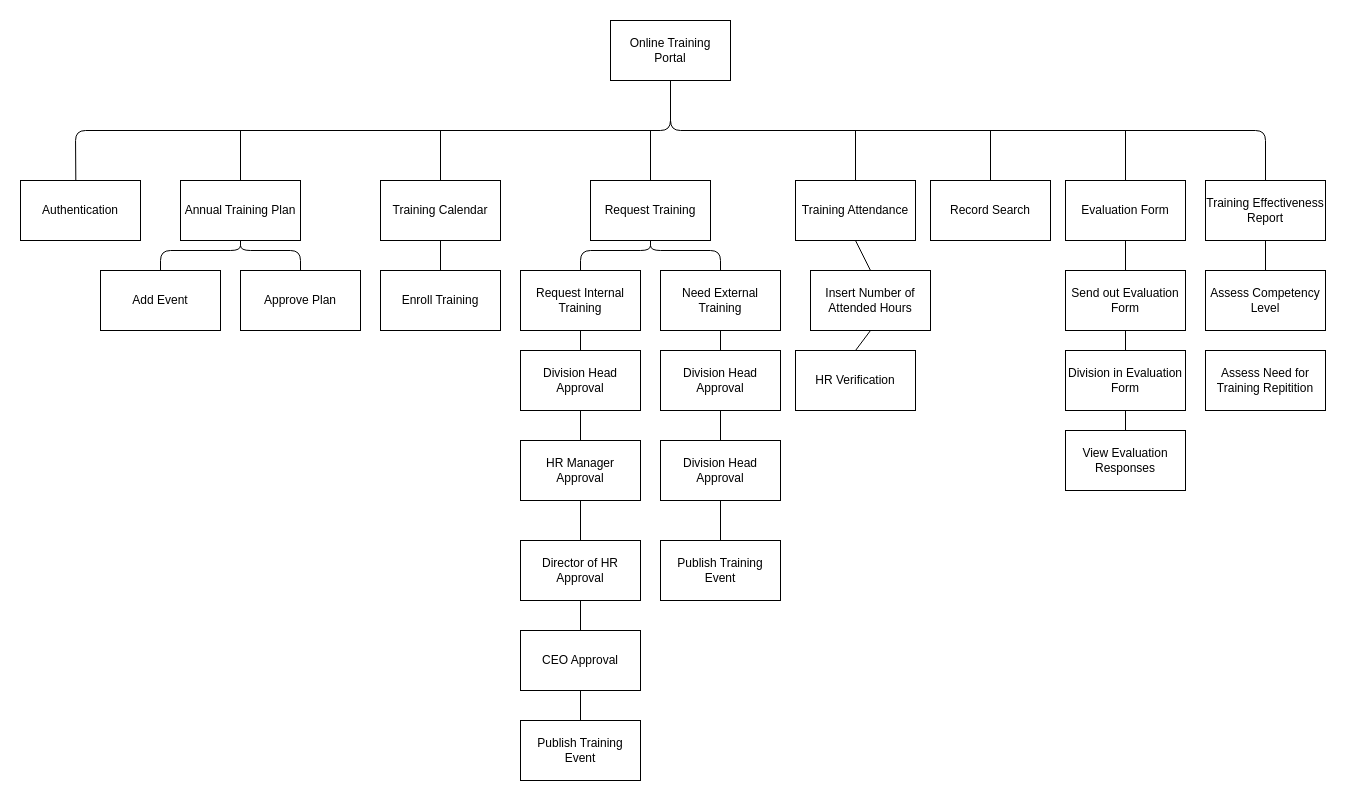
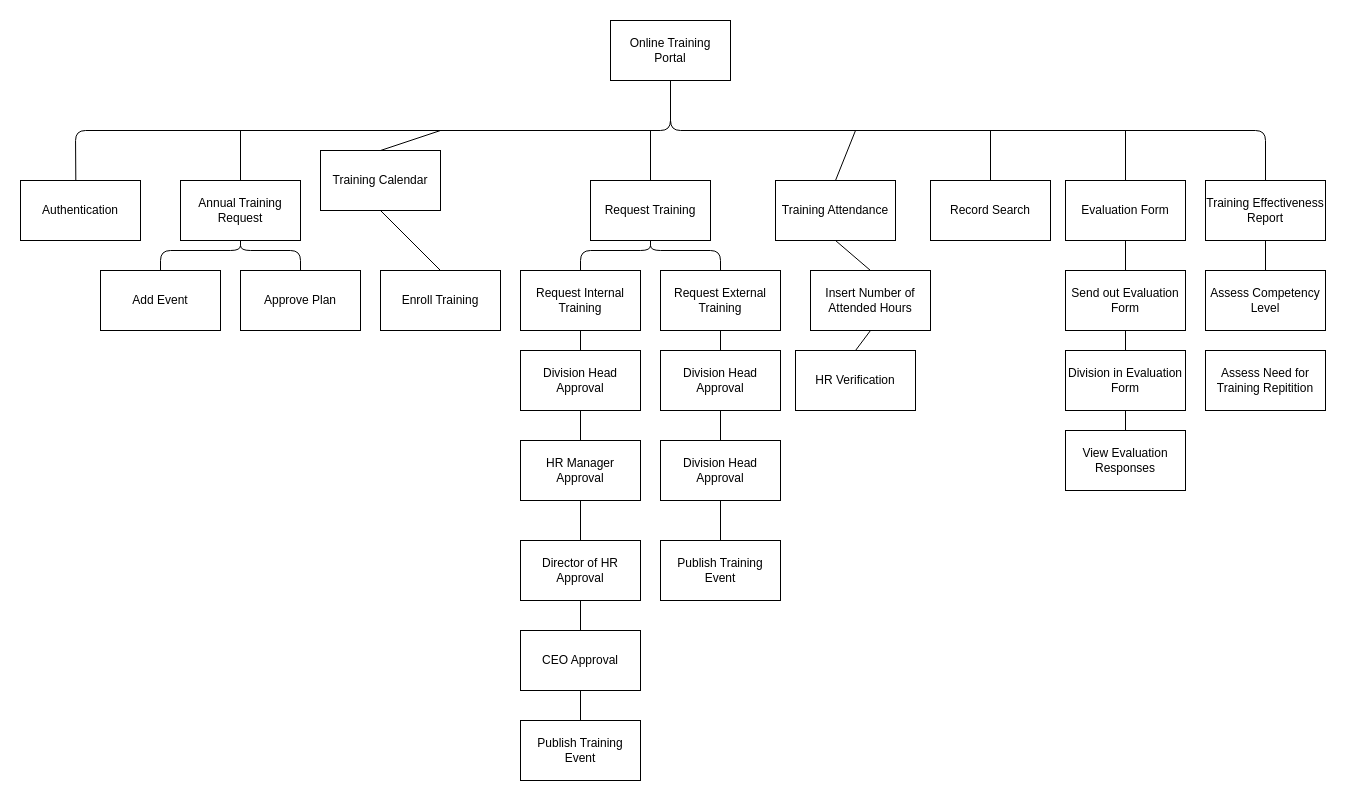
node "Annual Training Plan": label "Annual Training Plan" -> "Annual Training Request"
node "Training Calendar": moved (441, 211) -> (381, 181)
node "Training Attendance": moved (856, 211) -> (836, 211)
node "Need External Training": label "Need External Training" -> "Request External Training"
